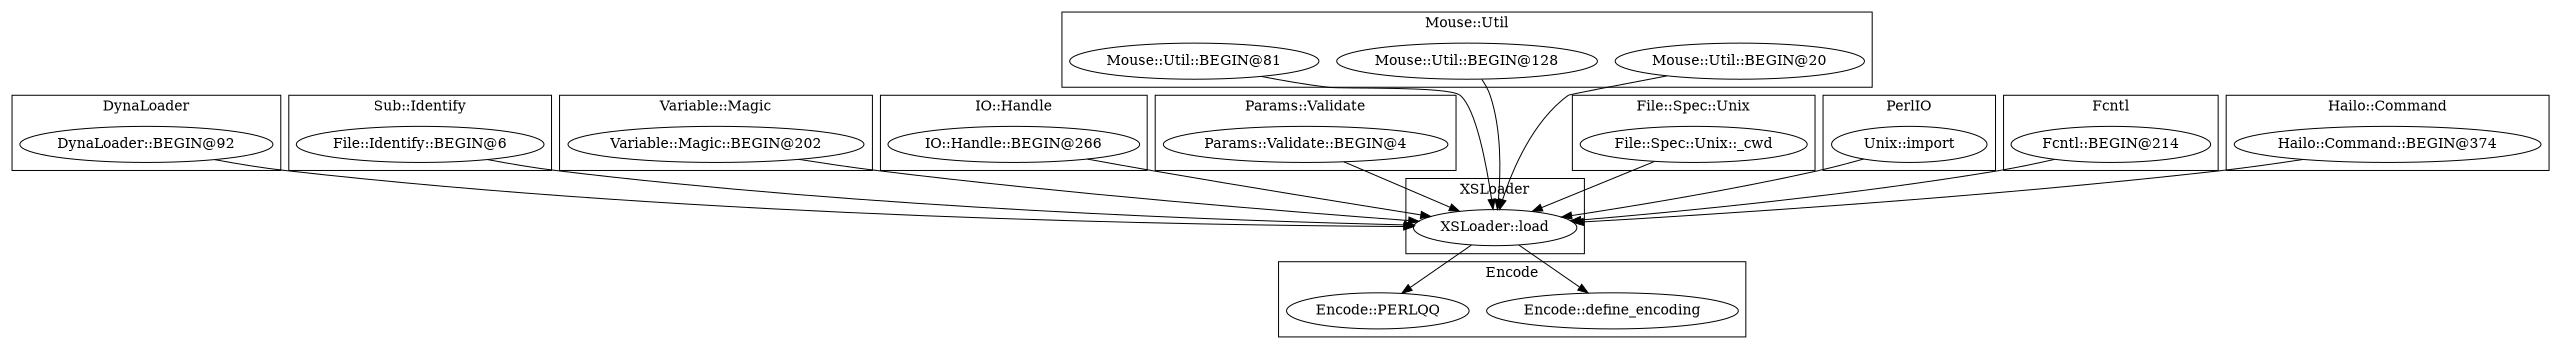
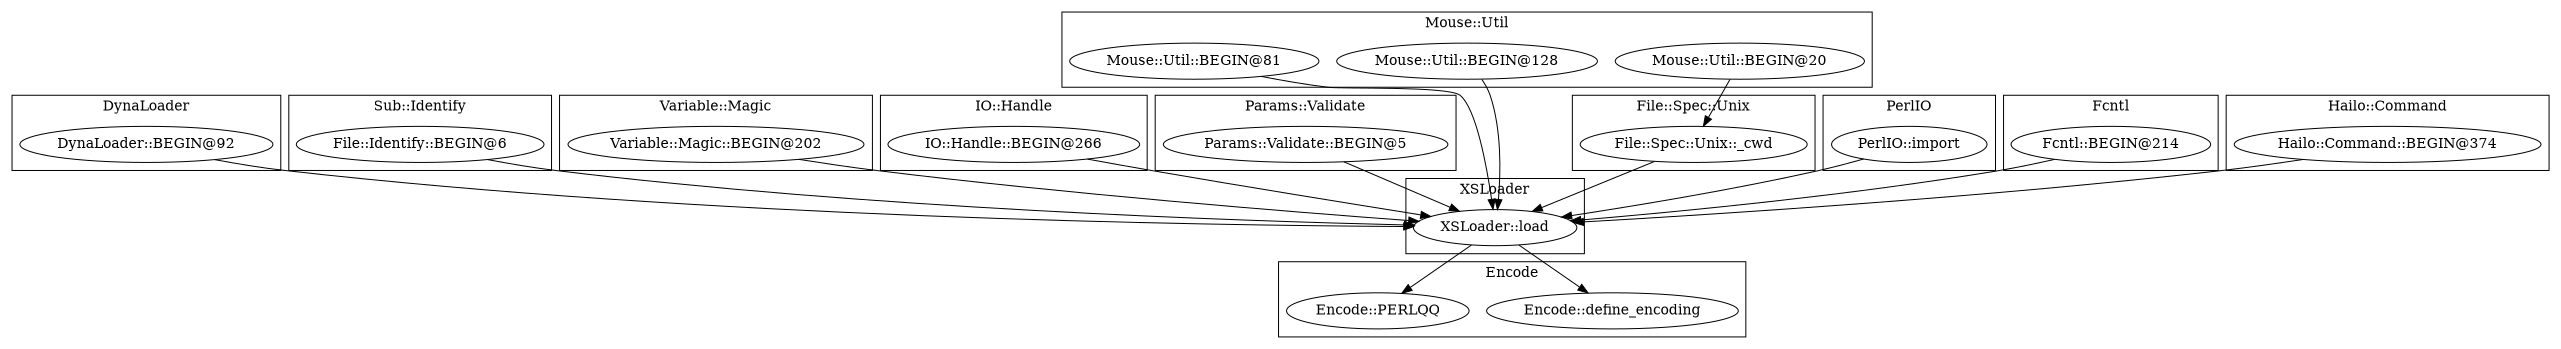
edge "Mouse::Util::BEGIN@20" -> "XSLoader::load": now "Mouse::Util::BEGIN@20" -> "File::Spec::Unix::_cwd"
node "Params::Validate::BEGIN@4": label "Params::Validate::BEGIN@4" -> "Params::Validate::BEGIN@5"
node "Unix::import": label "Unix::import" -> "PerlIO::import"
